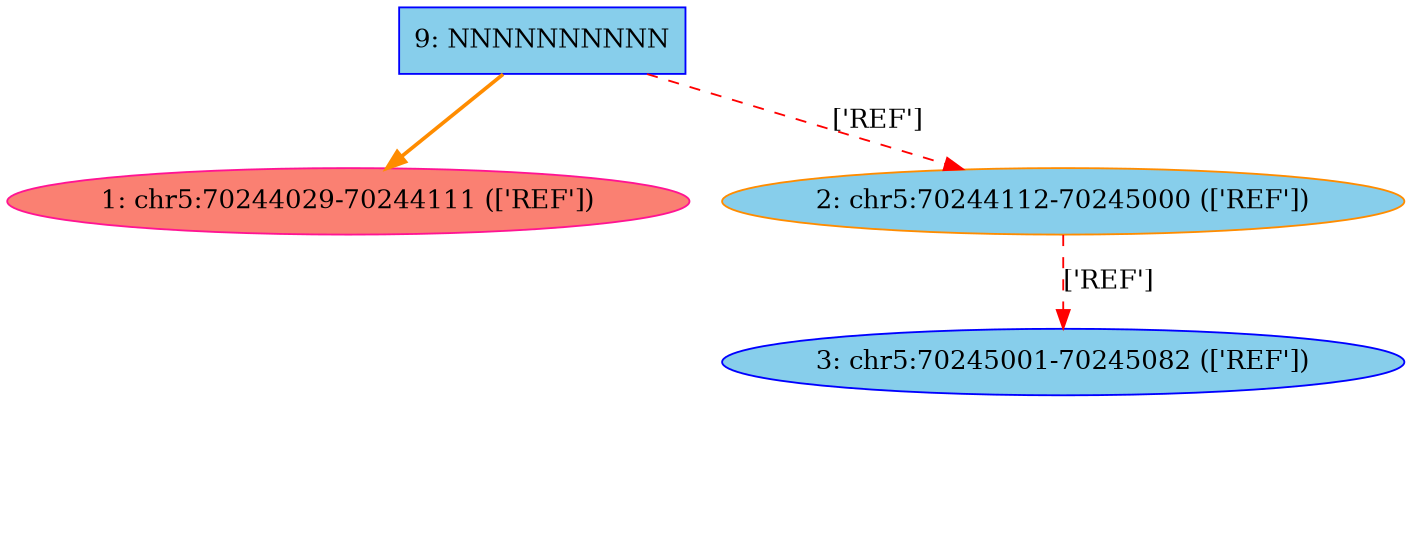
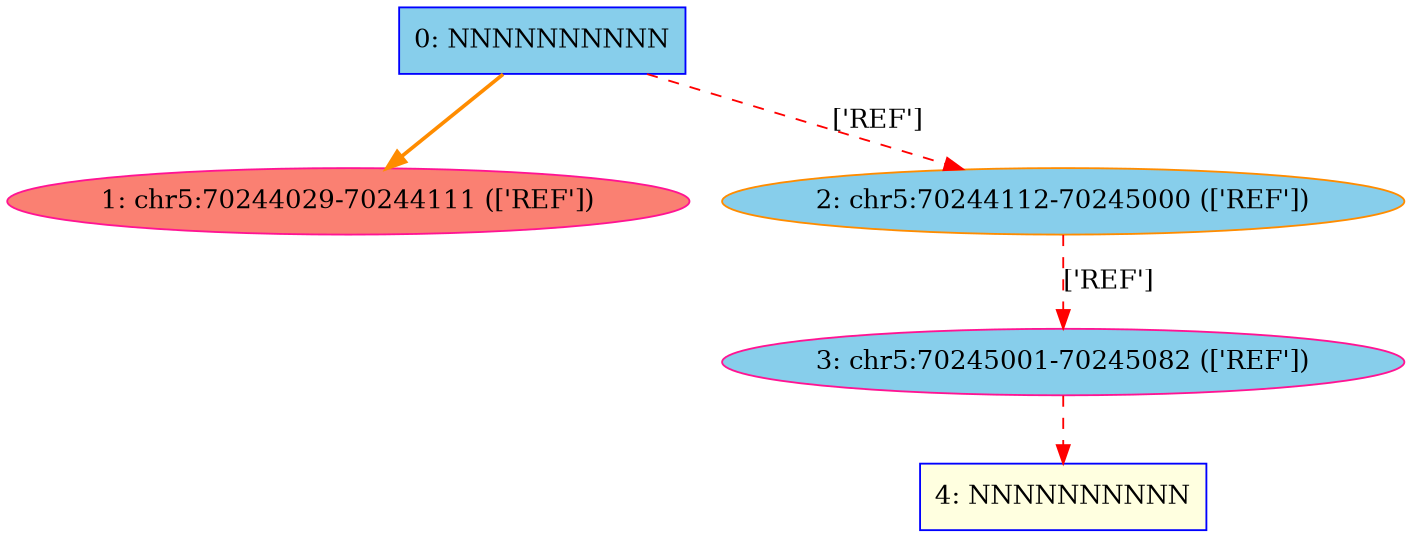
node "9: NNNNNNNNNN": label "9: NNNNNNNNNN" -> "0: NNNNNNNNNN"
node "3: chr5:70245001-70245082 (['REF'])": color blue -> deeppink
node "4: NNNNNNNNNN": added
